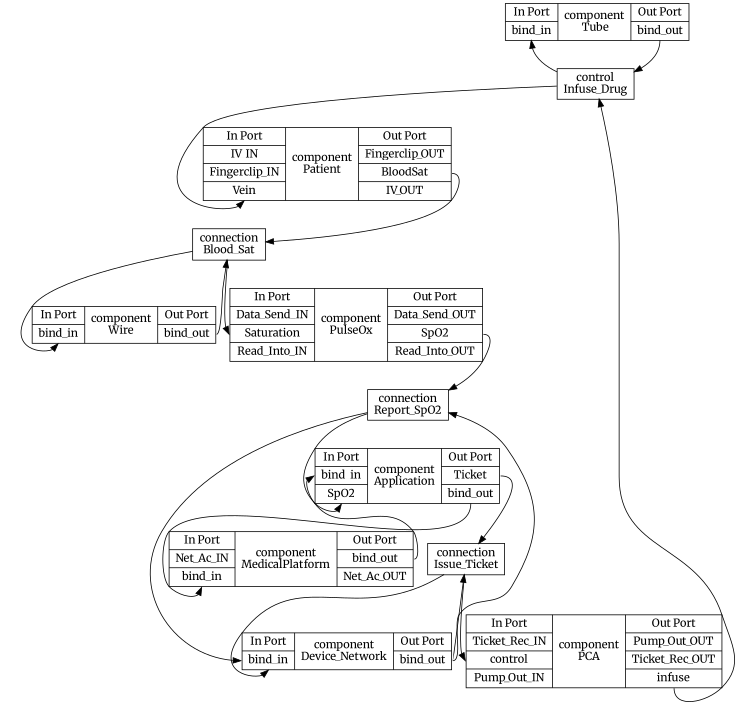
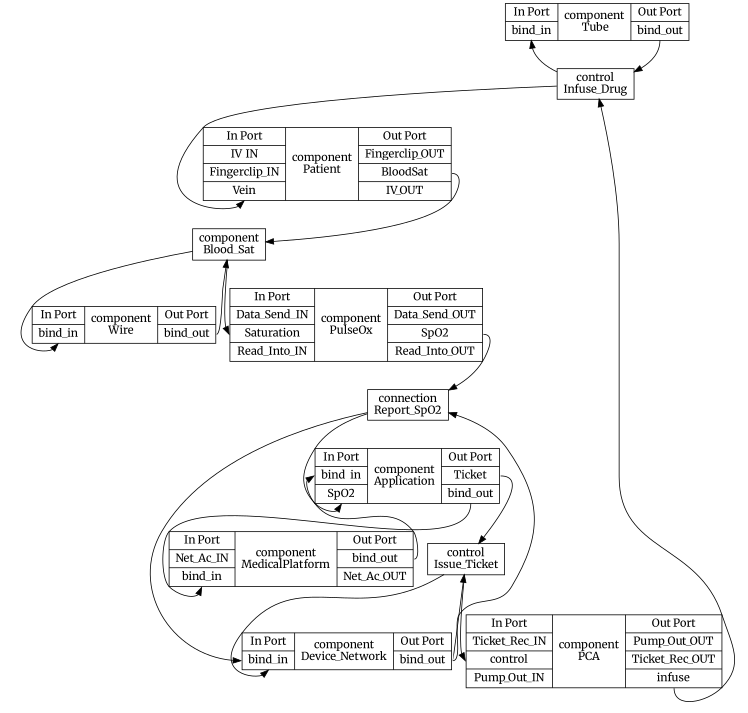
node "connection Blood_Sat": label "connection Blood_Sat" -> "component Blood_Sat"
node "connection Issue_Ticket": label "connection Issue_Ticket" -> "control Issue_Ticket"
